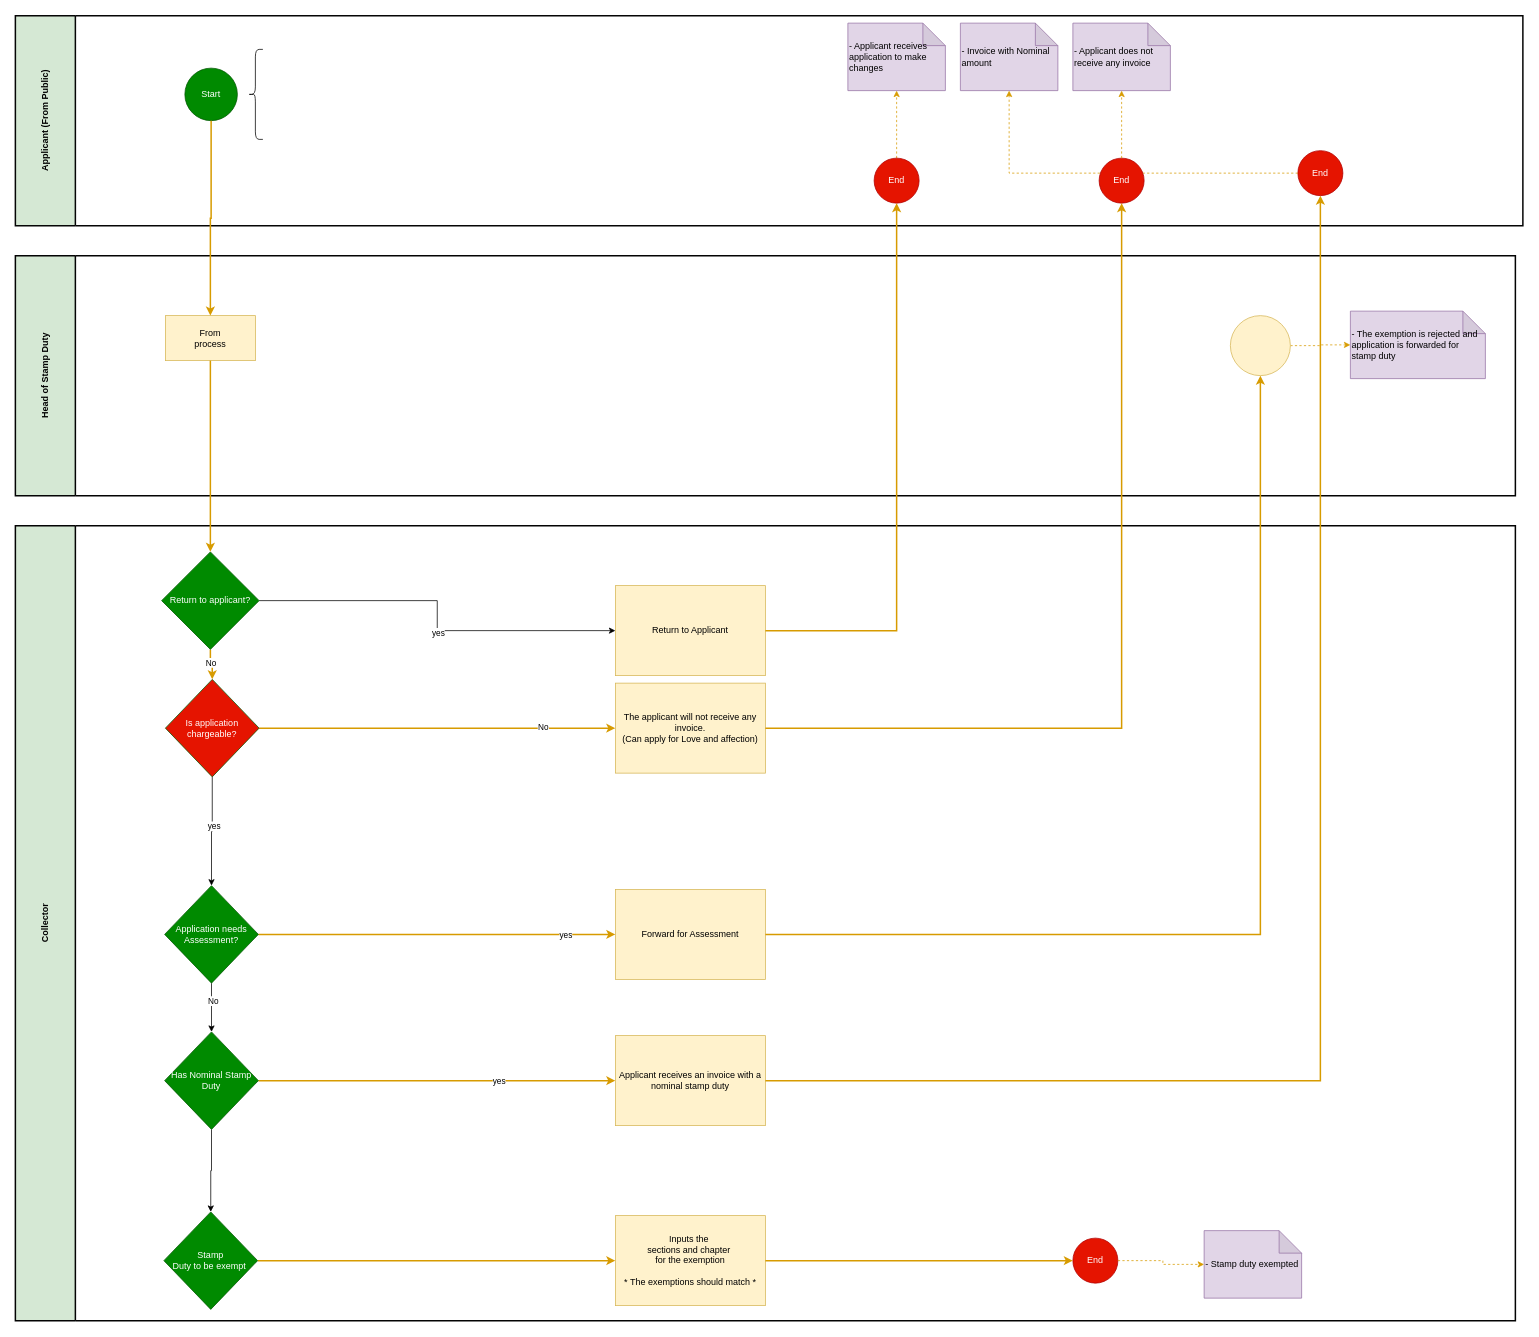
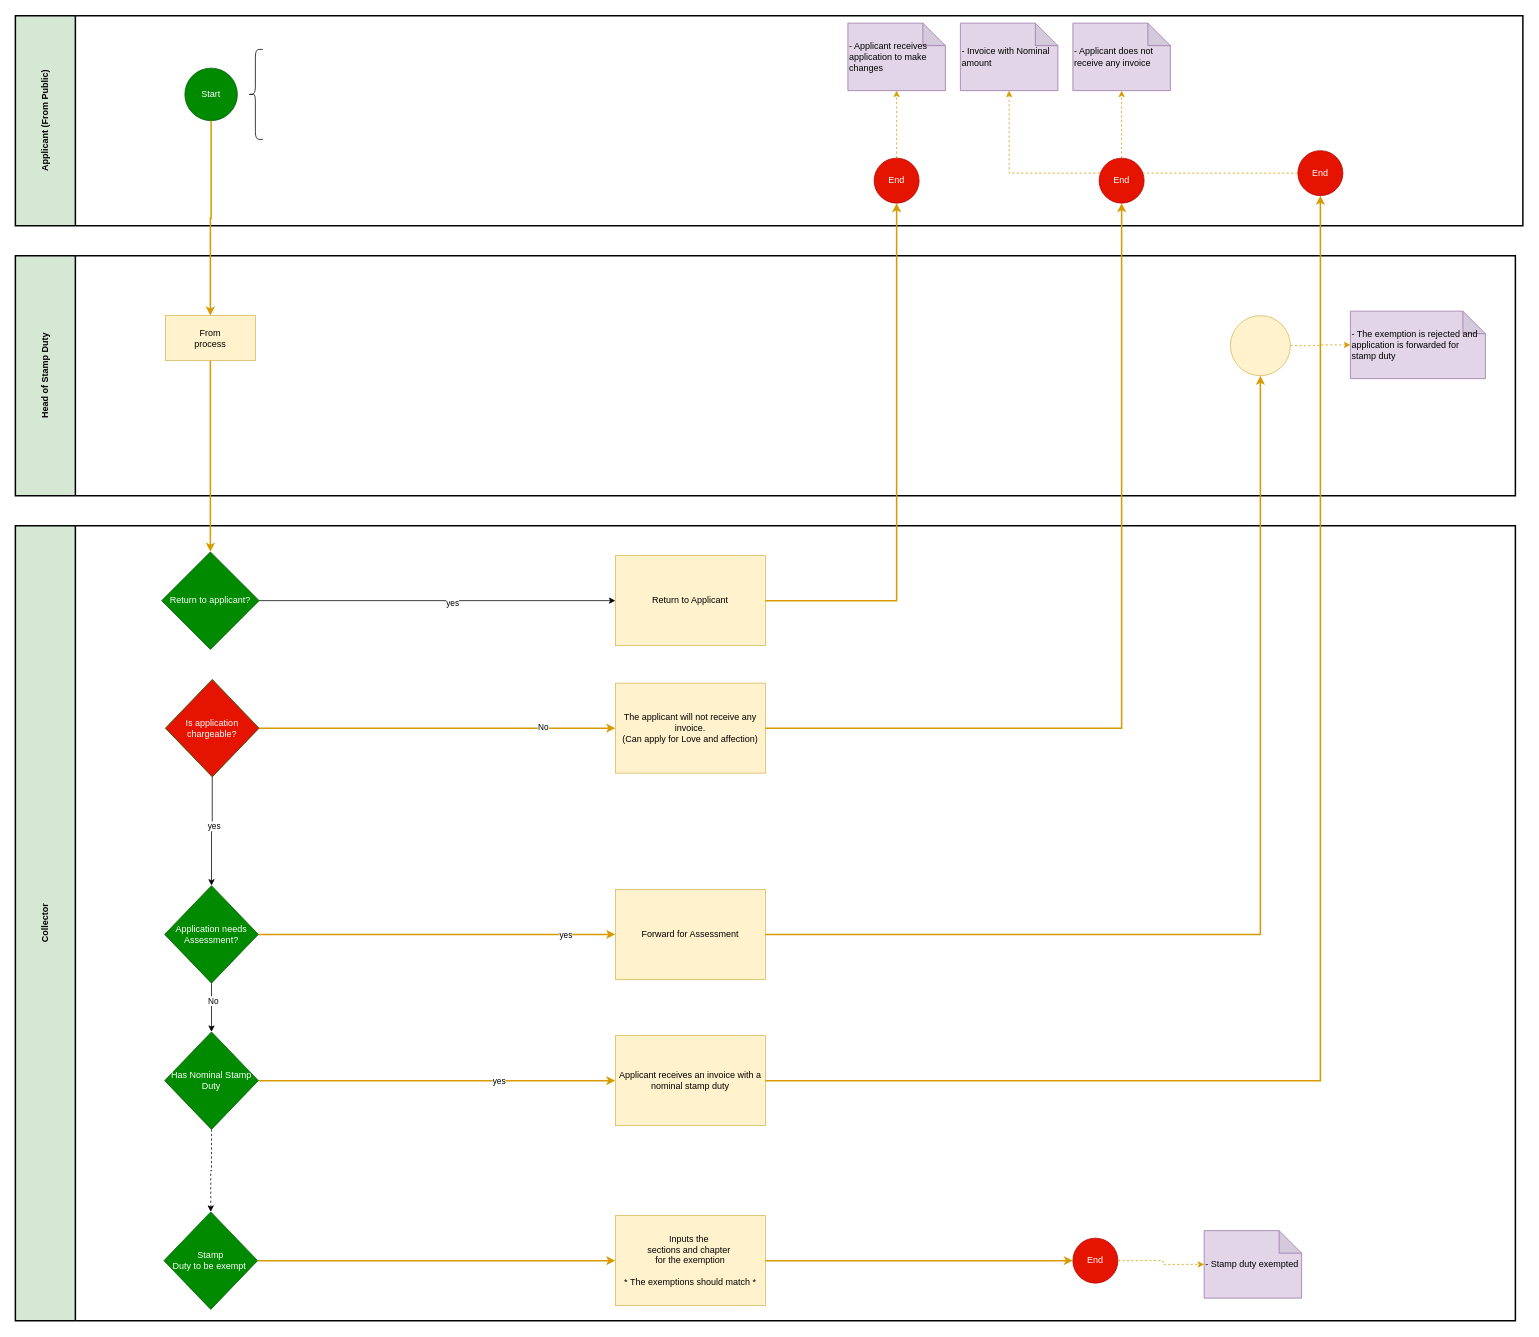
node "Return to Applicant": moved (690, 630) -> (690, 600)
edge "Return to applicant?" -> "Is application chargeable?": removed, label "No"
edge "Has Nominal Stamp Duty" -> "Stamp Duty to be exempt": style solid -> dashed
